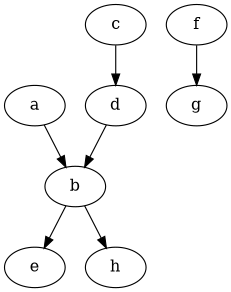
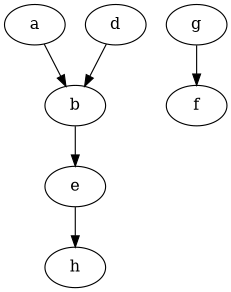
node "c": removed
edge "f" -> "g": reversed
edge "b" -> "h": now "e" -> "h"
